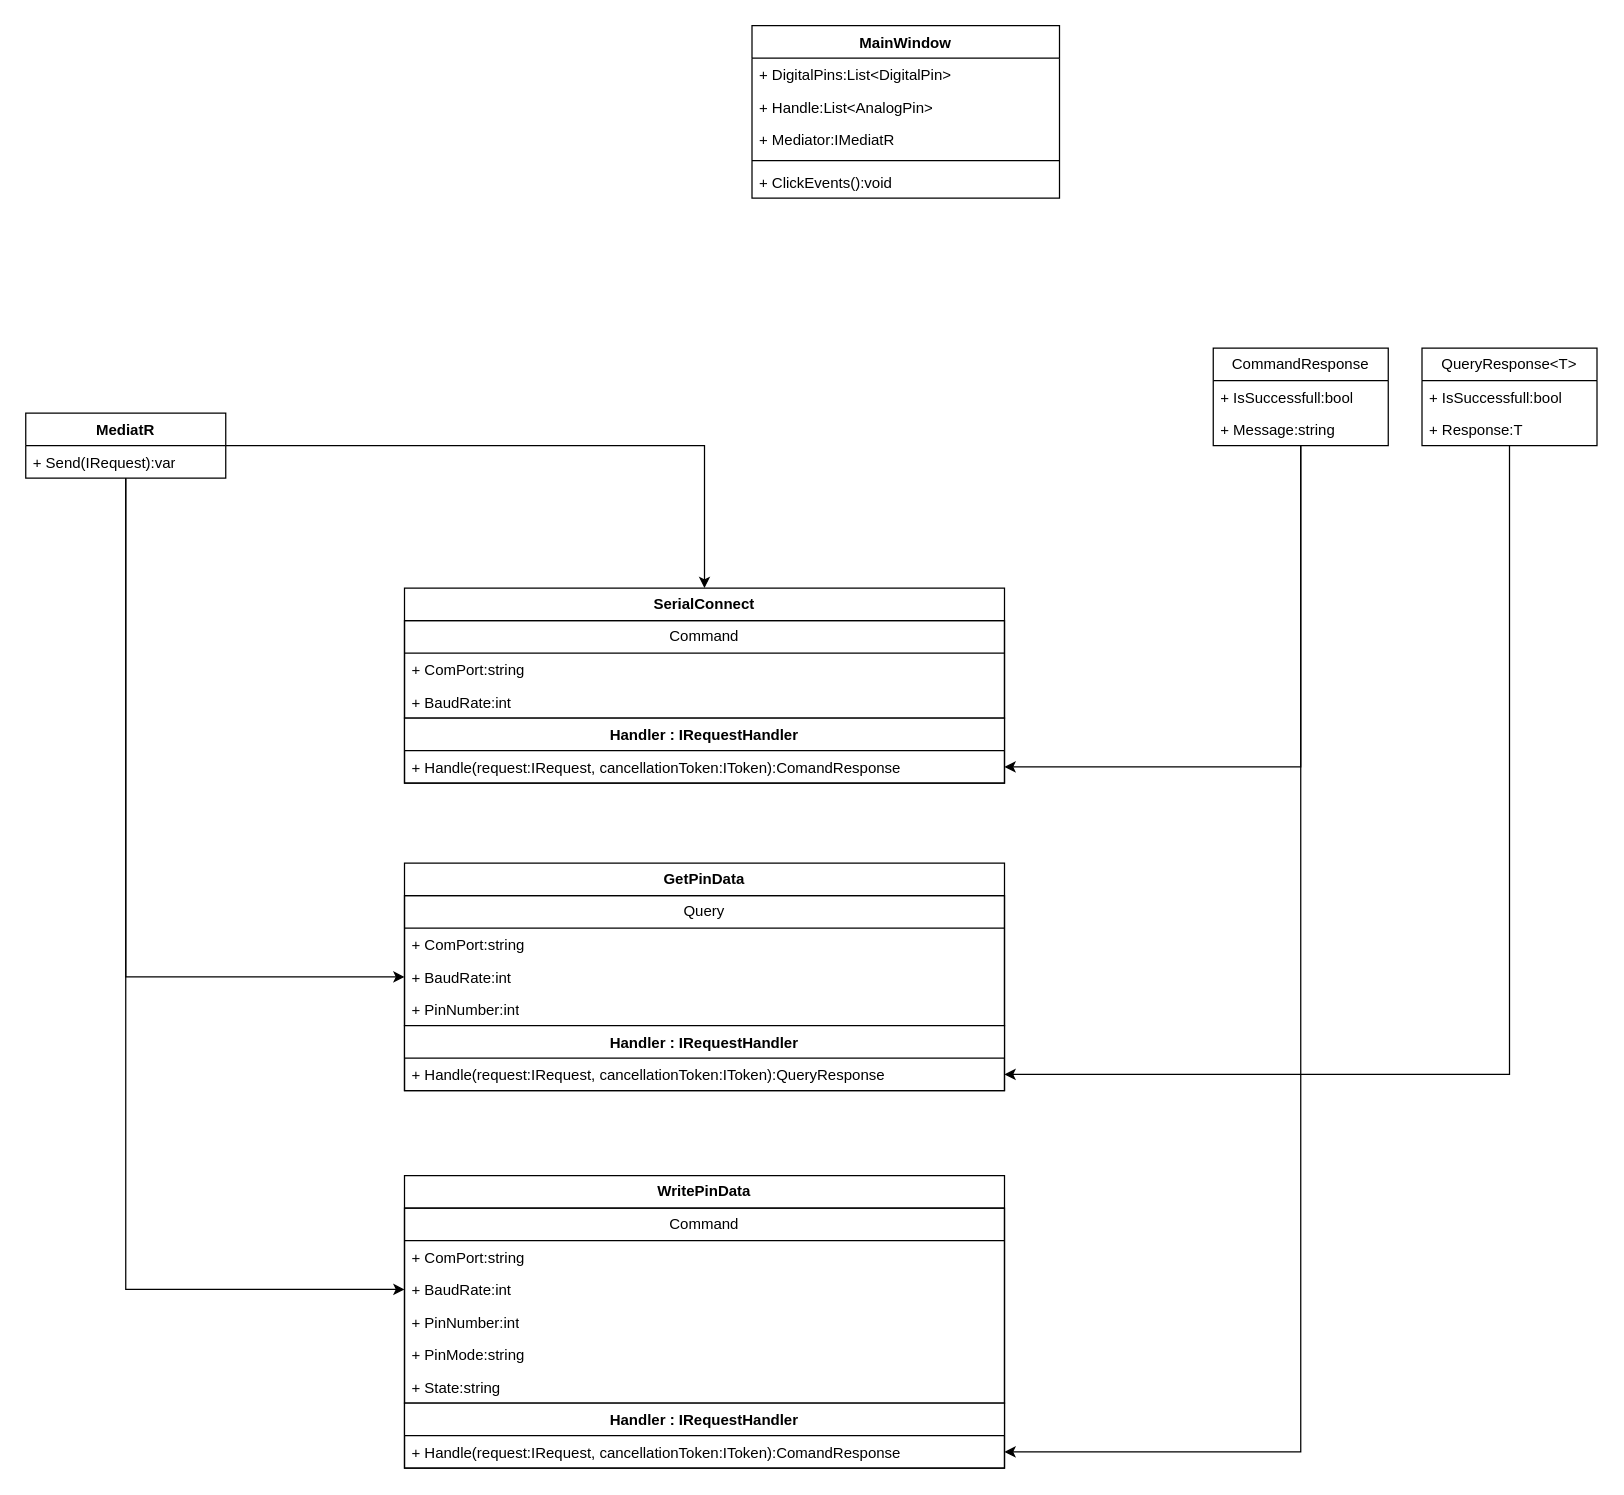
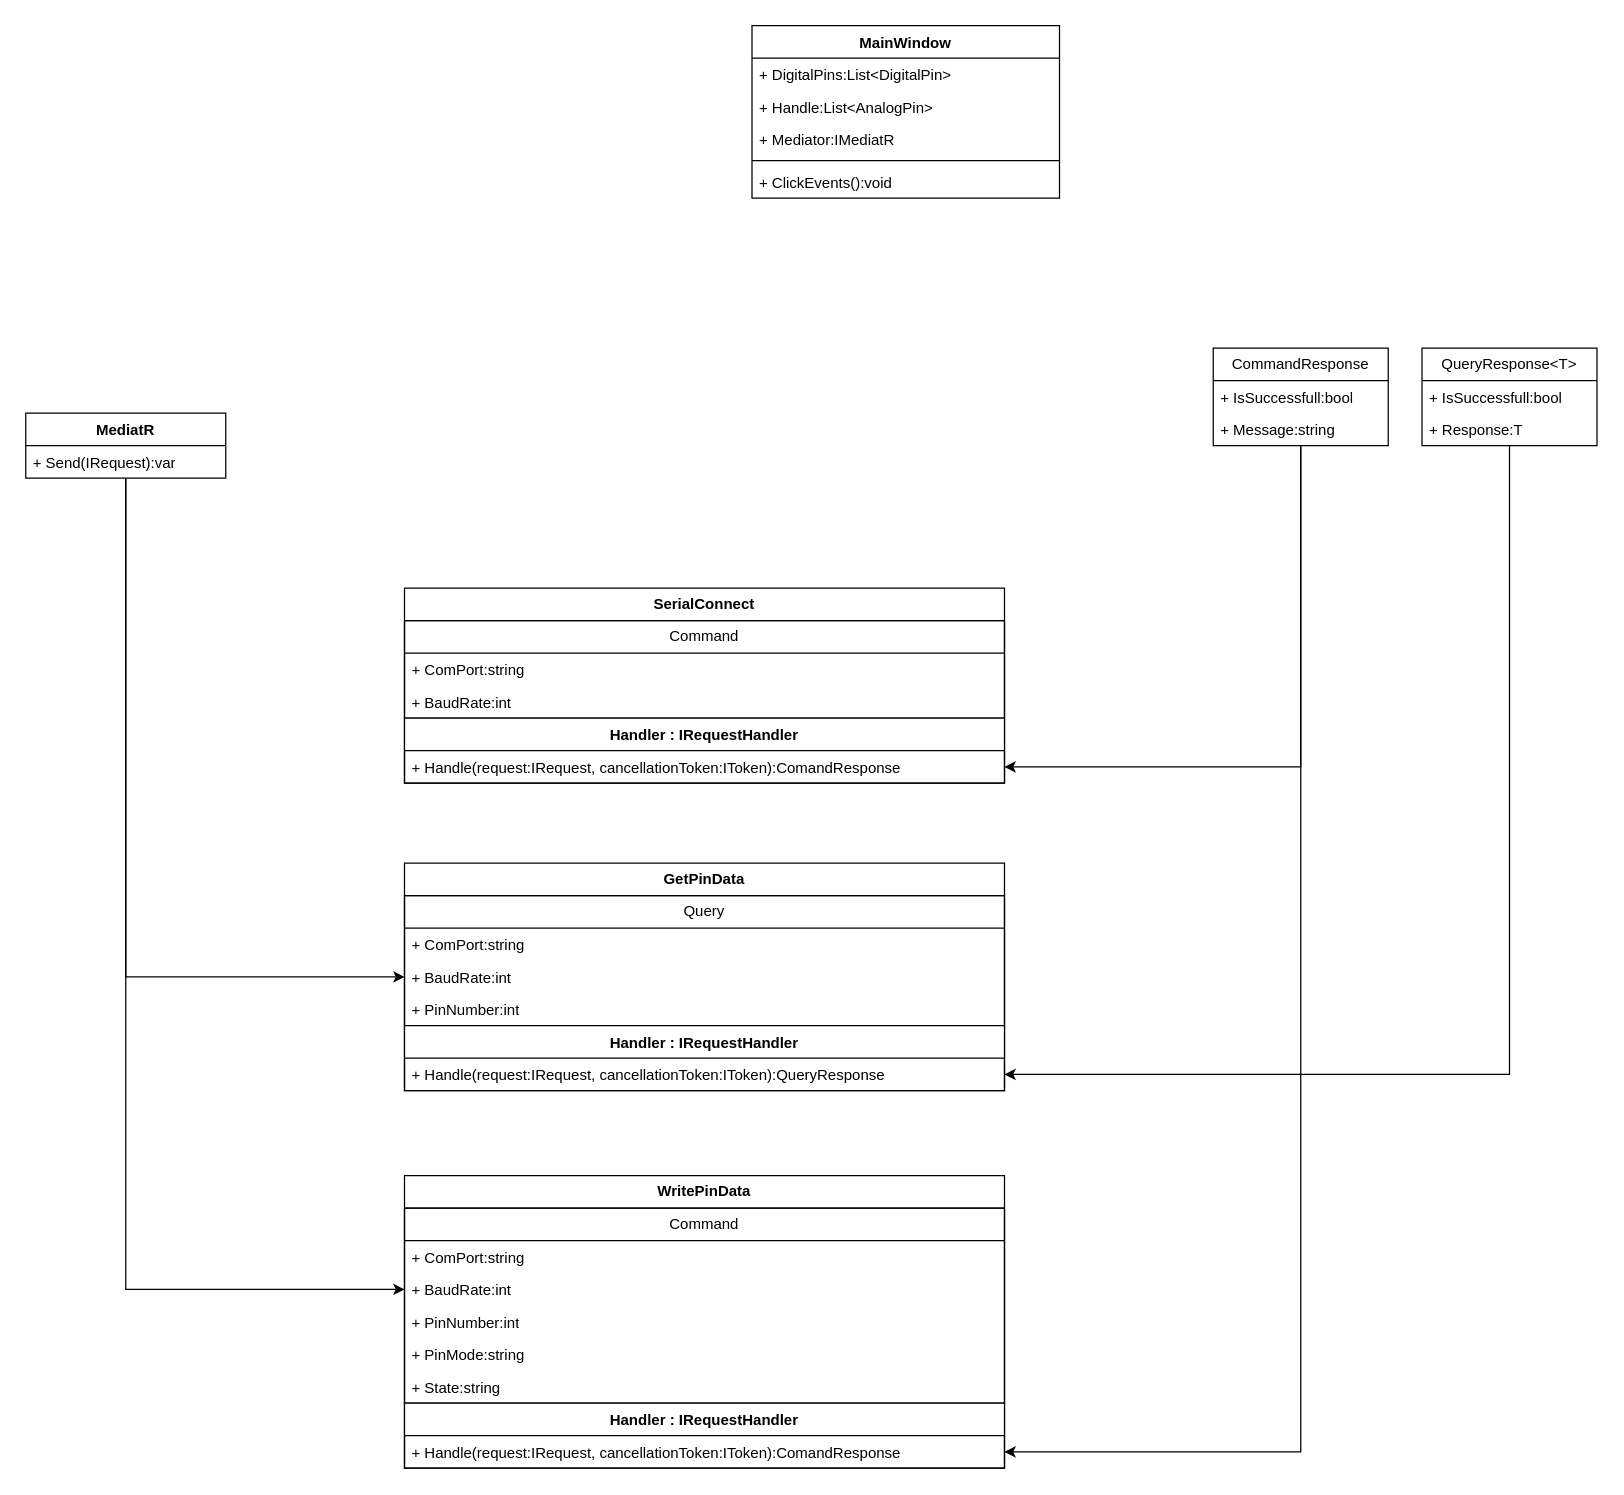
edge "MediatR" -> "SerialConnect": removed
